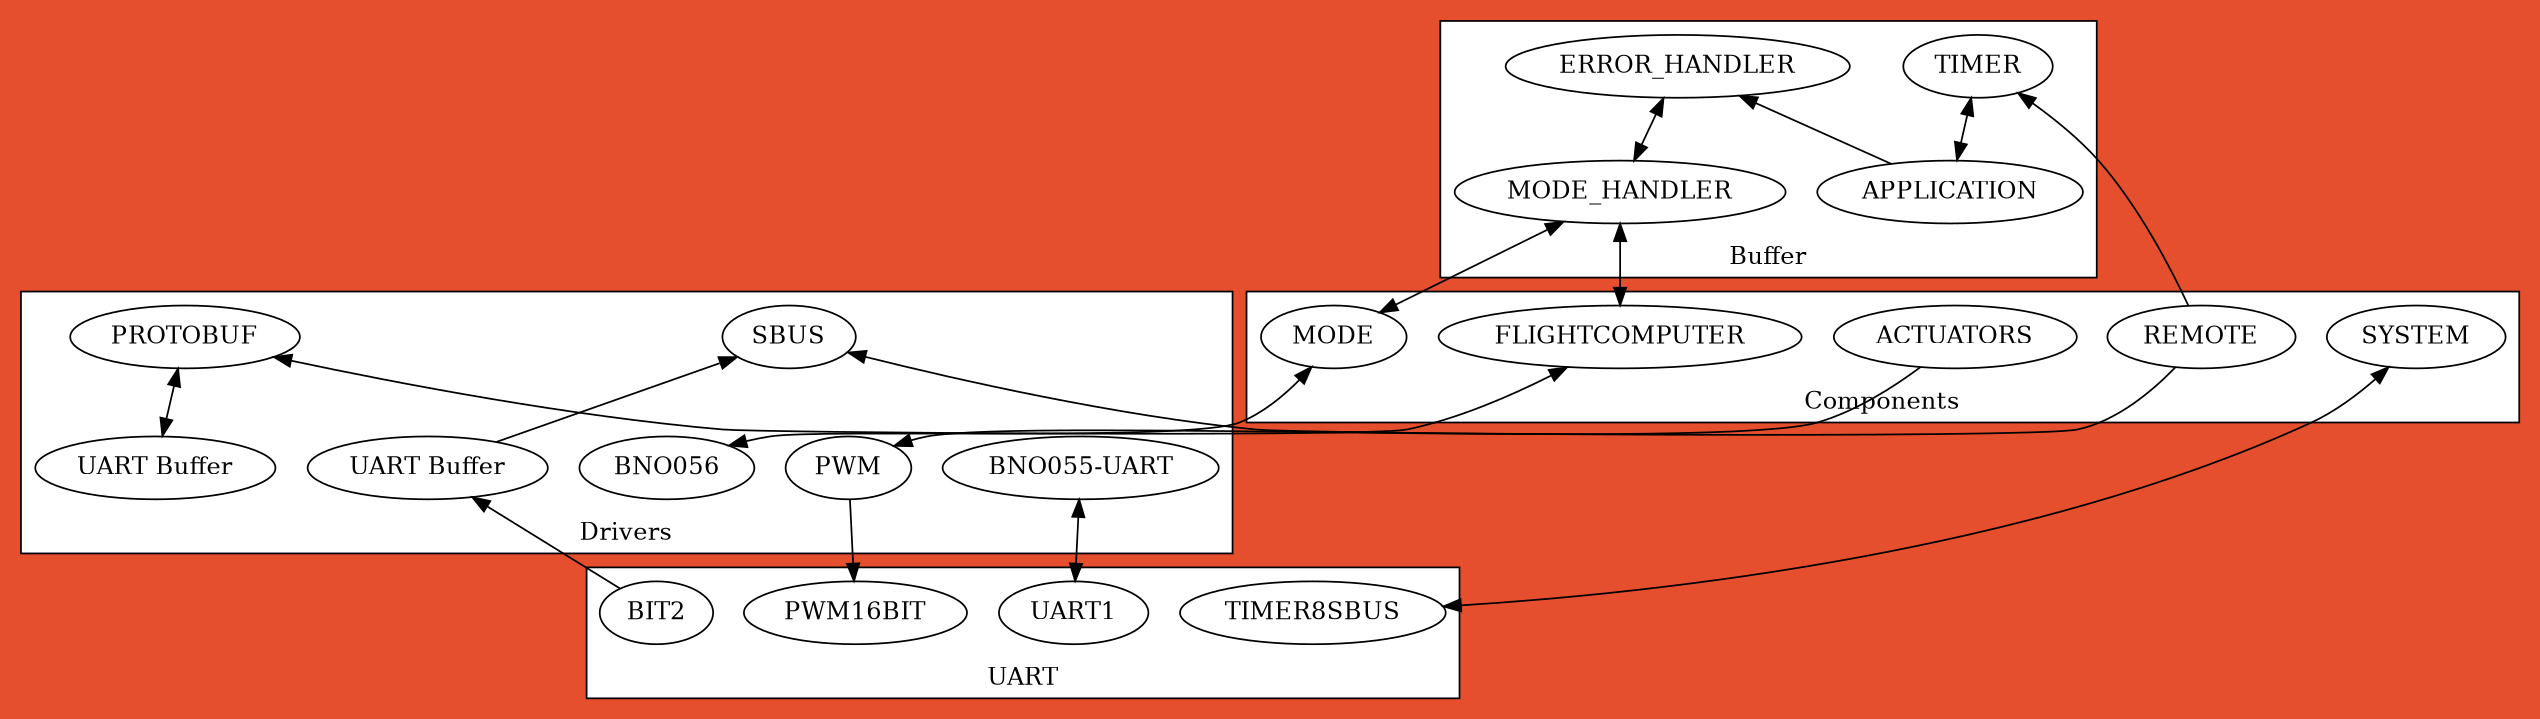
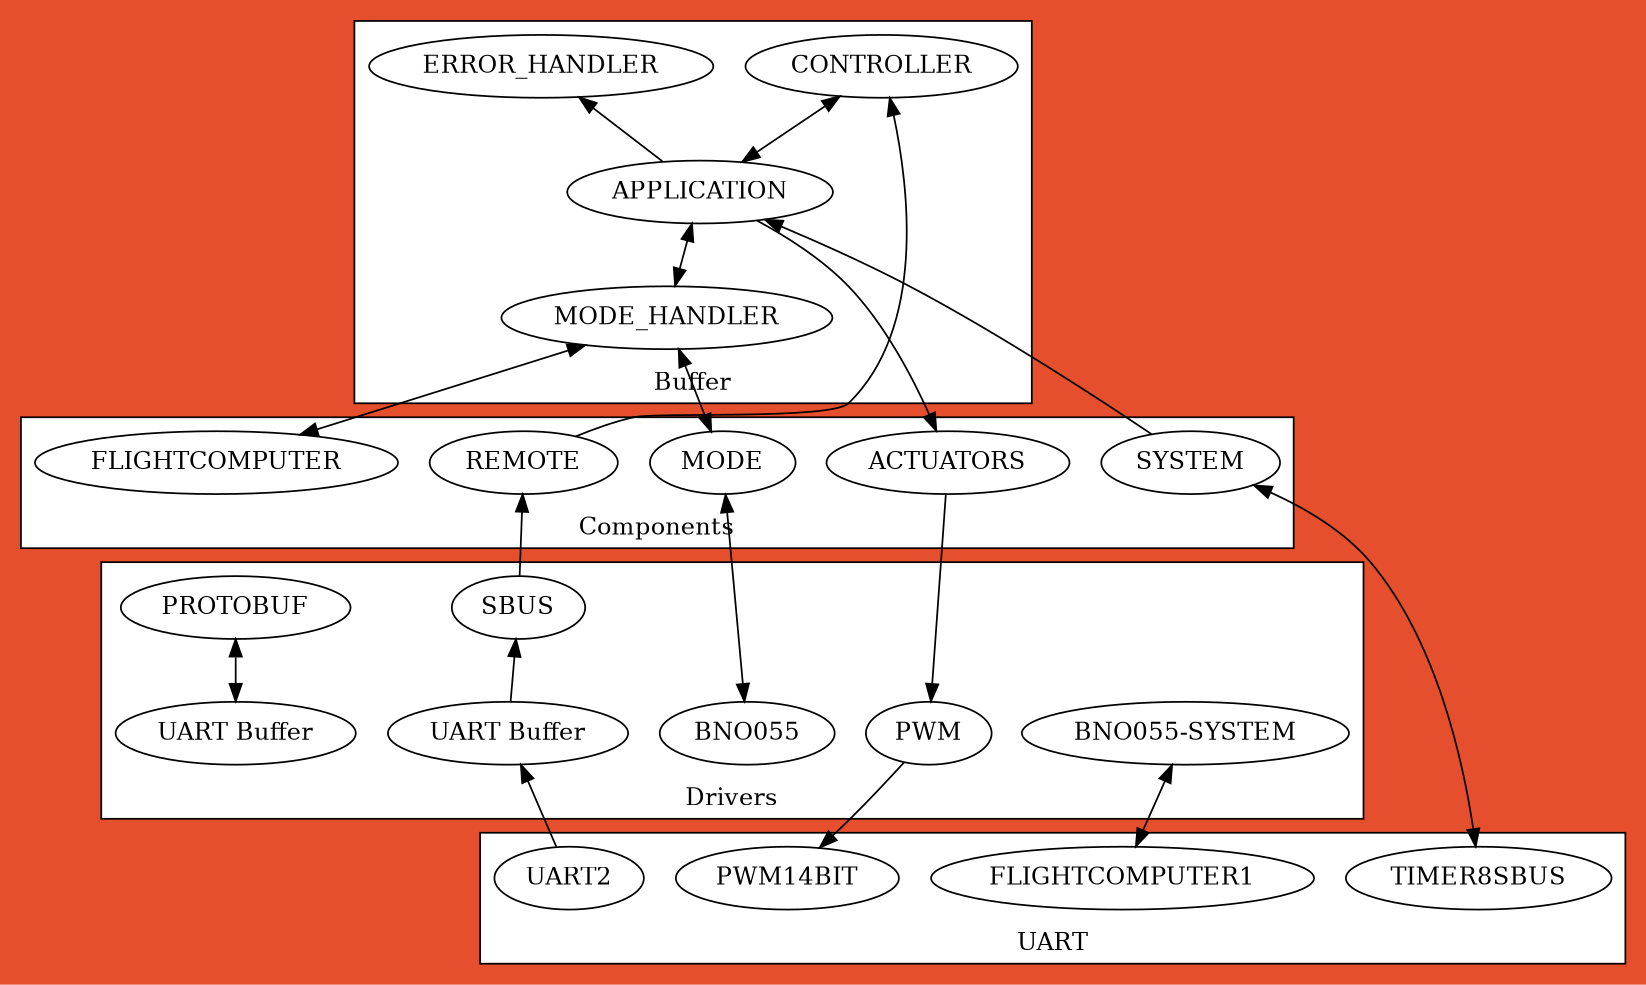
node "TIMER": label "TIMER" -> "CONTROLLER"
edge "ERROR_HANDLER" -- "MODE_HANDLER": now "APPLICATION" -- "MODE_HANDLER"
edge "APPLICATION" -> "ACTUATORS": added
edge "SYSTEM" -> "APPLICATION": added
edge "PROTOBUF" -- "FLIGHTCOMPUTER": removed
edge "REMOTE" -> "SBUS": reversed
node "BNO056": label "BNO056" -> "BNO055"
node "BNO055-UART": label "BNO055-UART" -> "BNO055-SYSTEM"
node "BIT2": label "BIT2" -> "UART2"
node "PWM16BIT": label "PWM16BIT" -> "PWM14BIT"
node "UART1": label "UART1" -> "FLIGHTCOMPUTER1"
